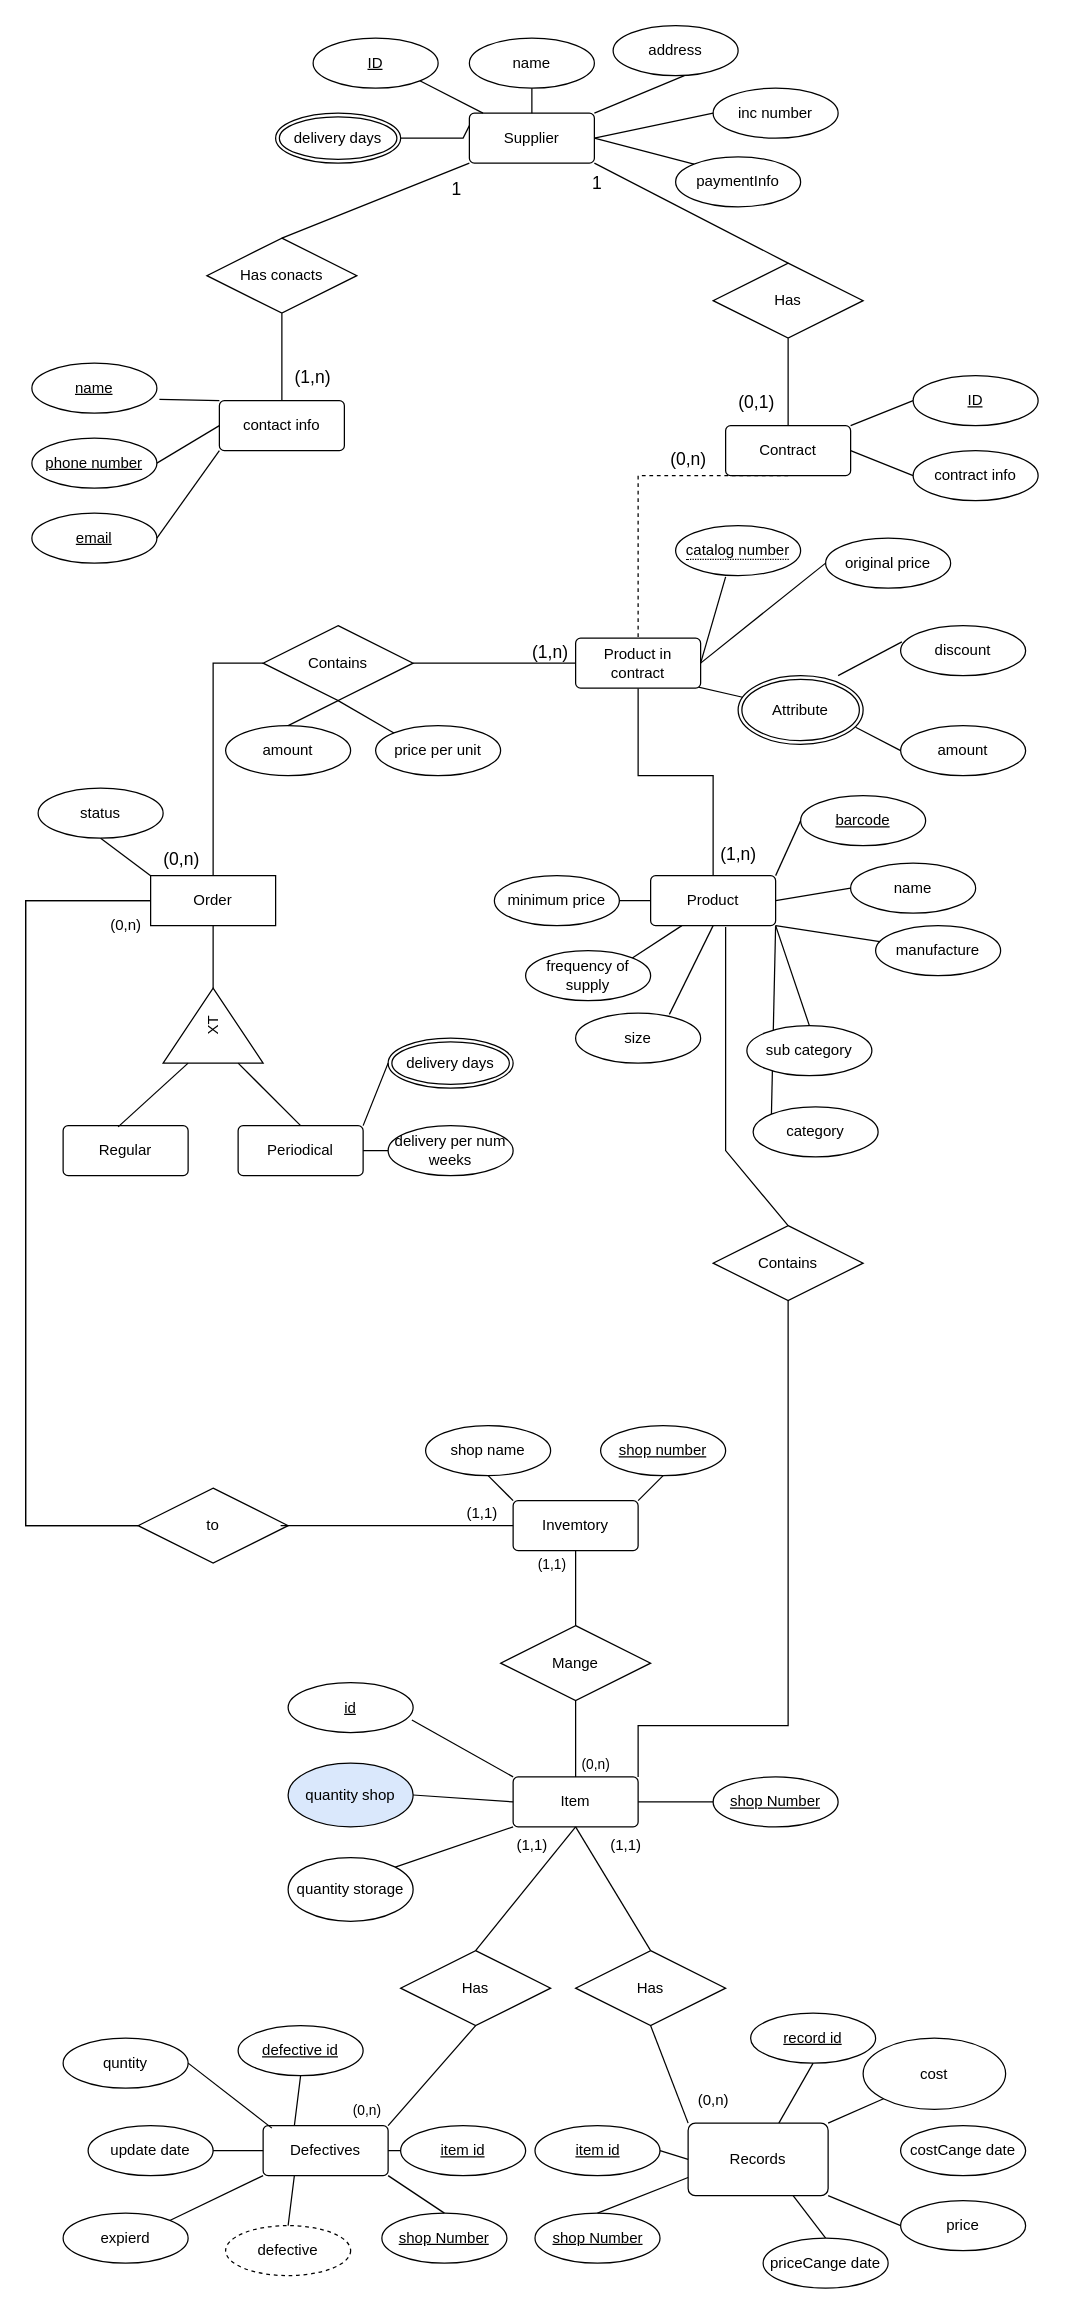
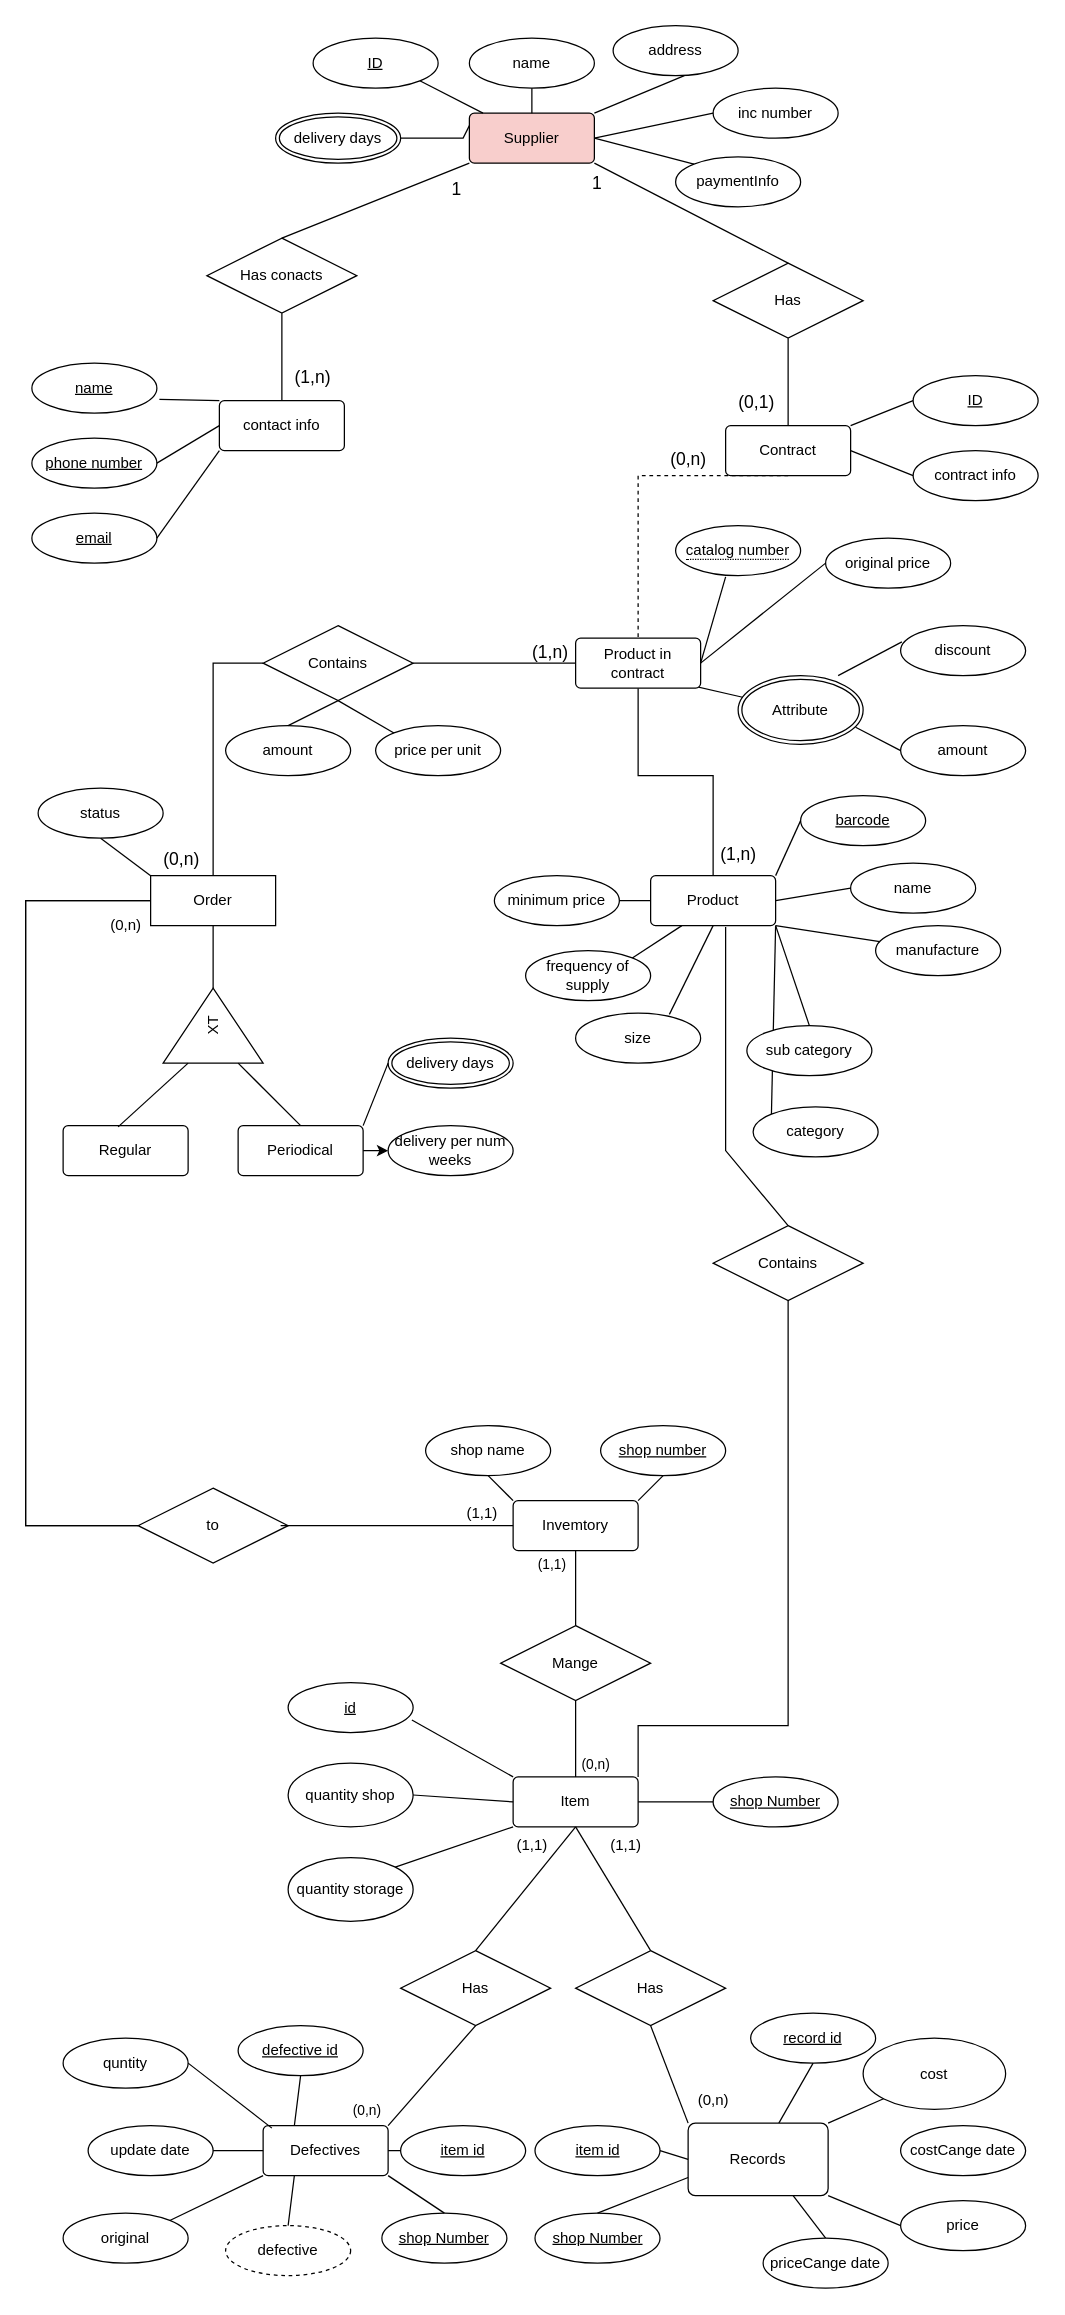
node "Supplier": fillcolor #ffffff -> #f8cecc
edge "Periodical" -- "delivery per num weeks": arrowhead none -> classic
node "quantity shop": fillcolor #dae8fc -> #ffffff
node "expierd": label "expierd" -> "original"
